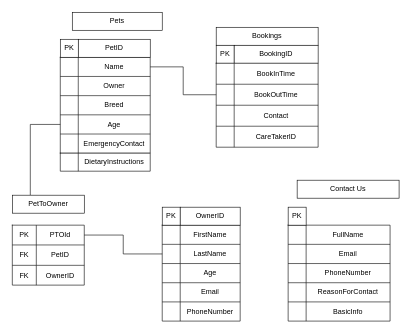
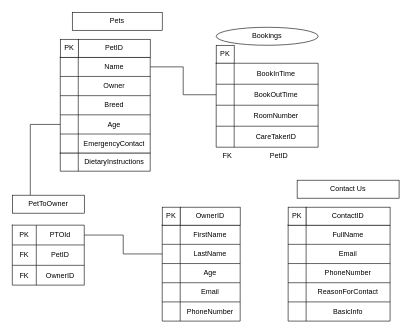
node "Bookings": shape rectangle -> ellipse
node "BookingID": removed
node "Contact": label "Contact" -> "RoomNumber"
node "FK PetID": added
node "ContactID": added
